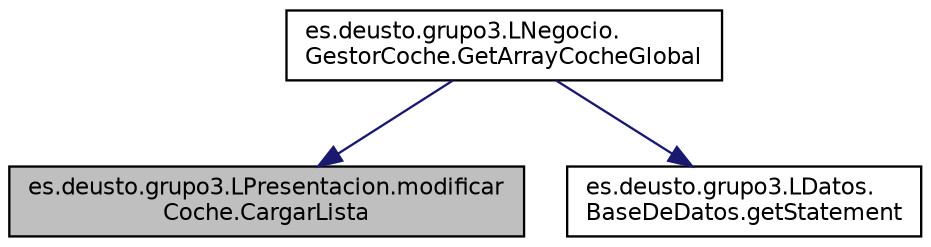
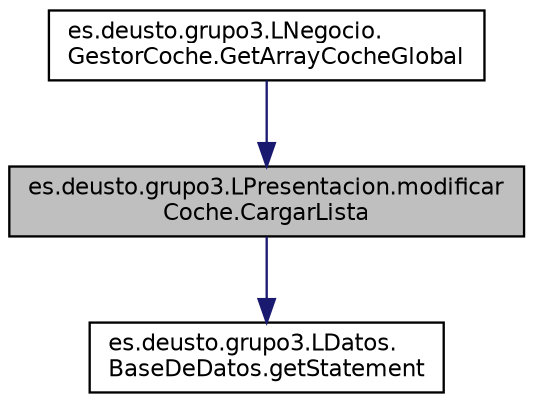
edge "es.deusto.grupo3.LNegocio. GestorCoche.GetArrayCocheGlobal" -> "es.deusto.grupo3.LDatos. BaseDeDatos.getStatement": now "es.deusto.grupo3.LPresentacion.modificar Coche.CargarLista" -> "es.deusto.grupo3.LDatos. BaseDeDatos.getStatement"
